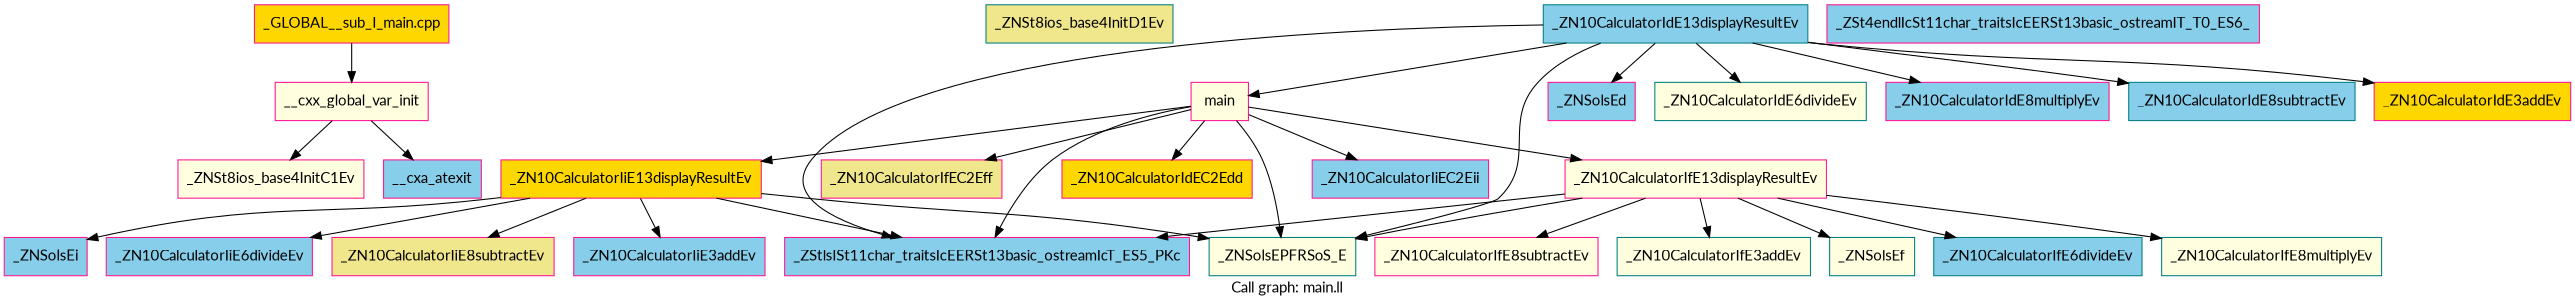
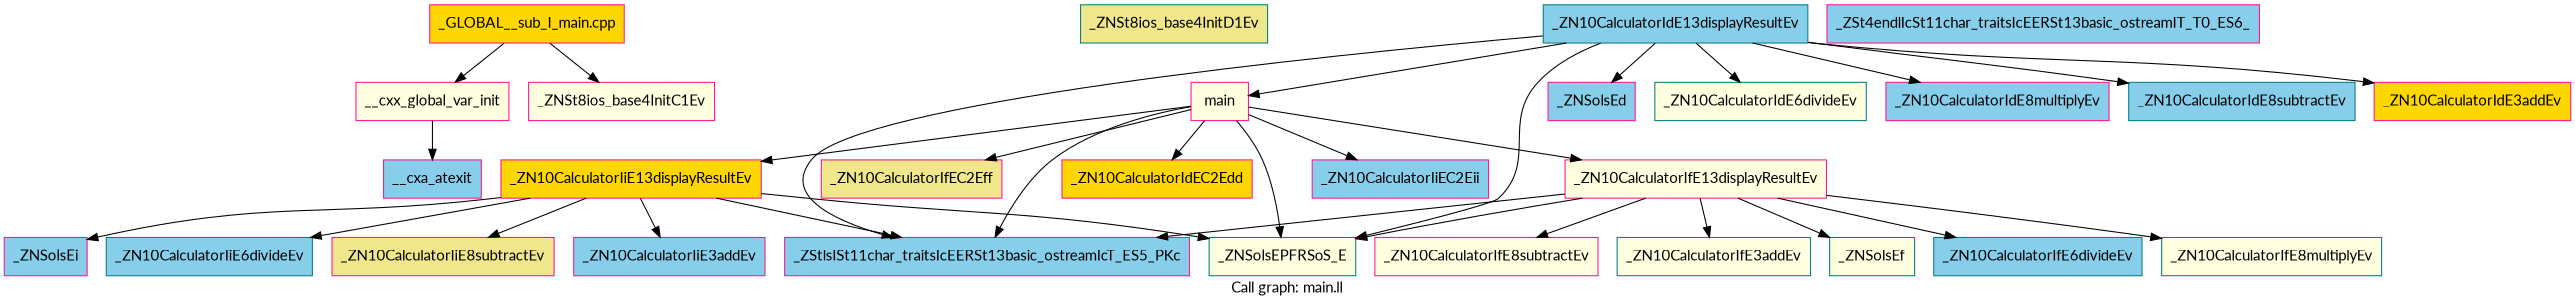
edge "__cxx_global_var_init" -> "_ZNSt8ios_base4InitC1Ev": now "_GLOBAL__sub_I_main.cpp" -> "_ZNSt8ios_base4InitC1Ev"
node "_ZN10CalculatorIiE6divideEv": color deeppink -> teal
